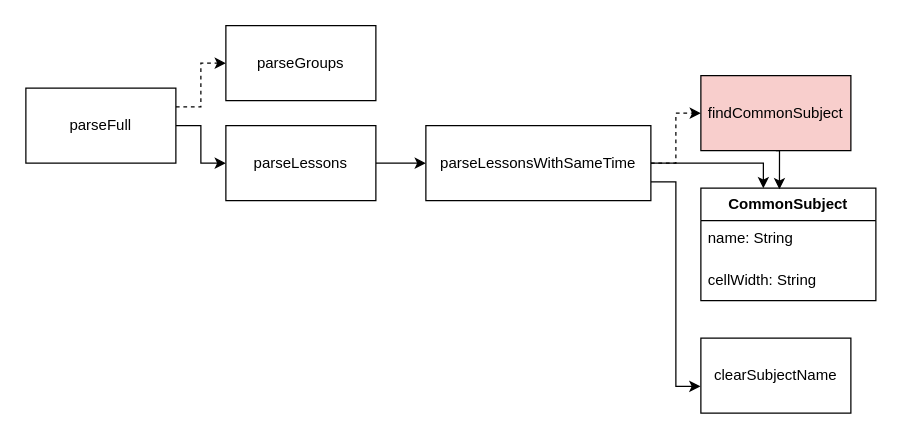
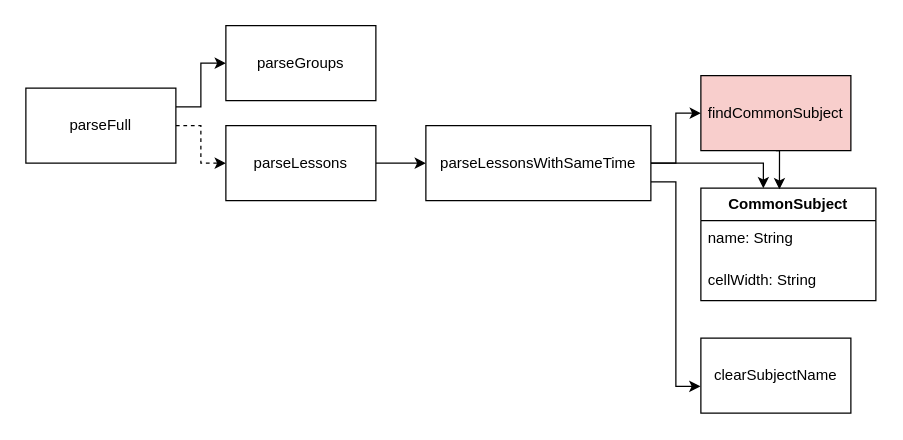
edge "parseFull" -> "parseGroups": style dashed -> solid
edge "parseLessonsWithSameTime" -> "findCommonSubject": style dashed -> solid
edge "parseFull" -> "parseLessons": style solid -> dashed
